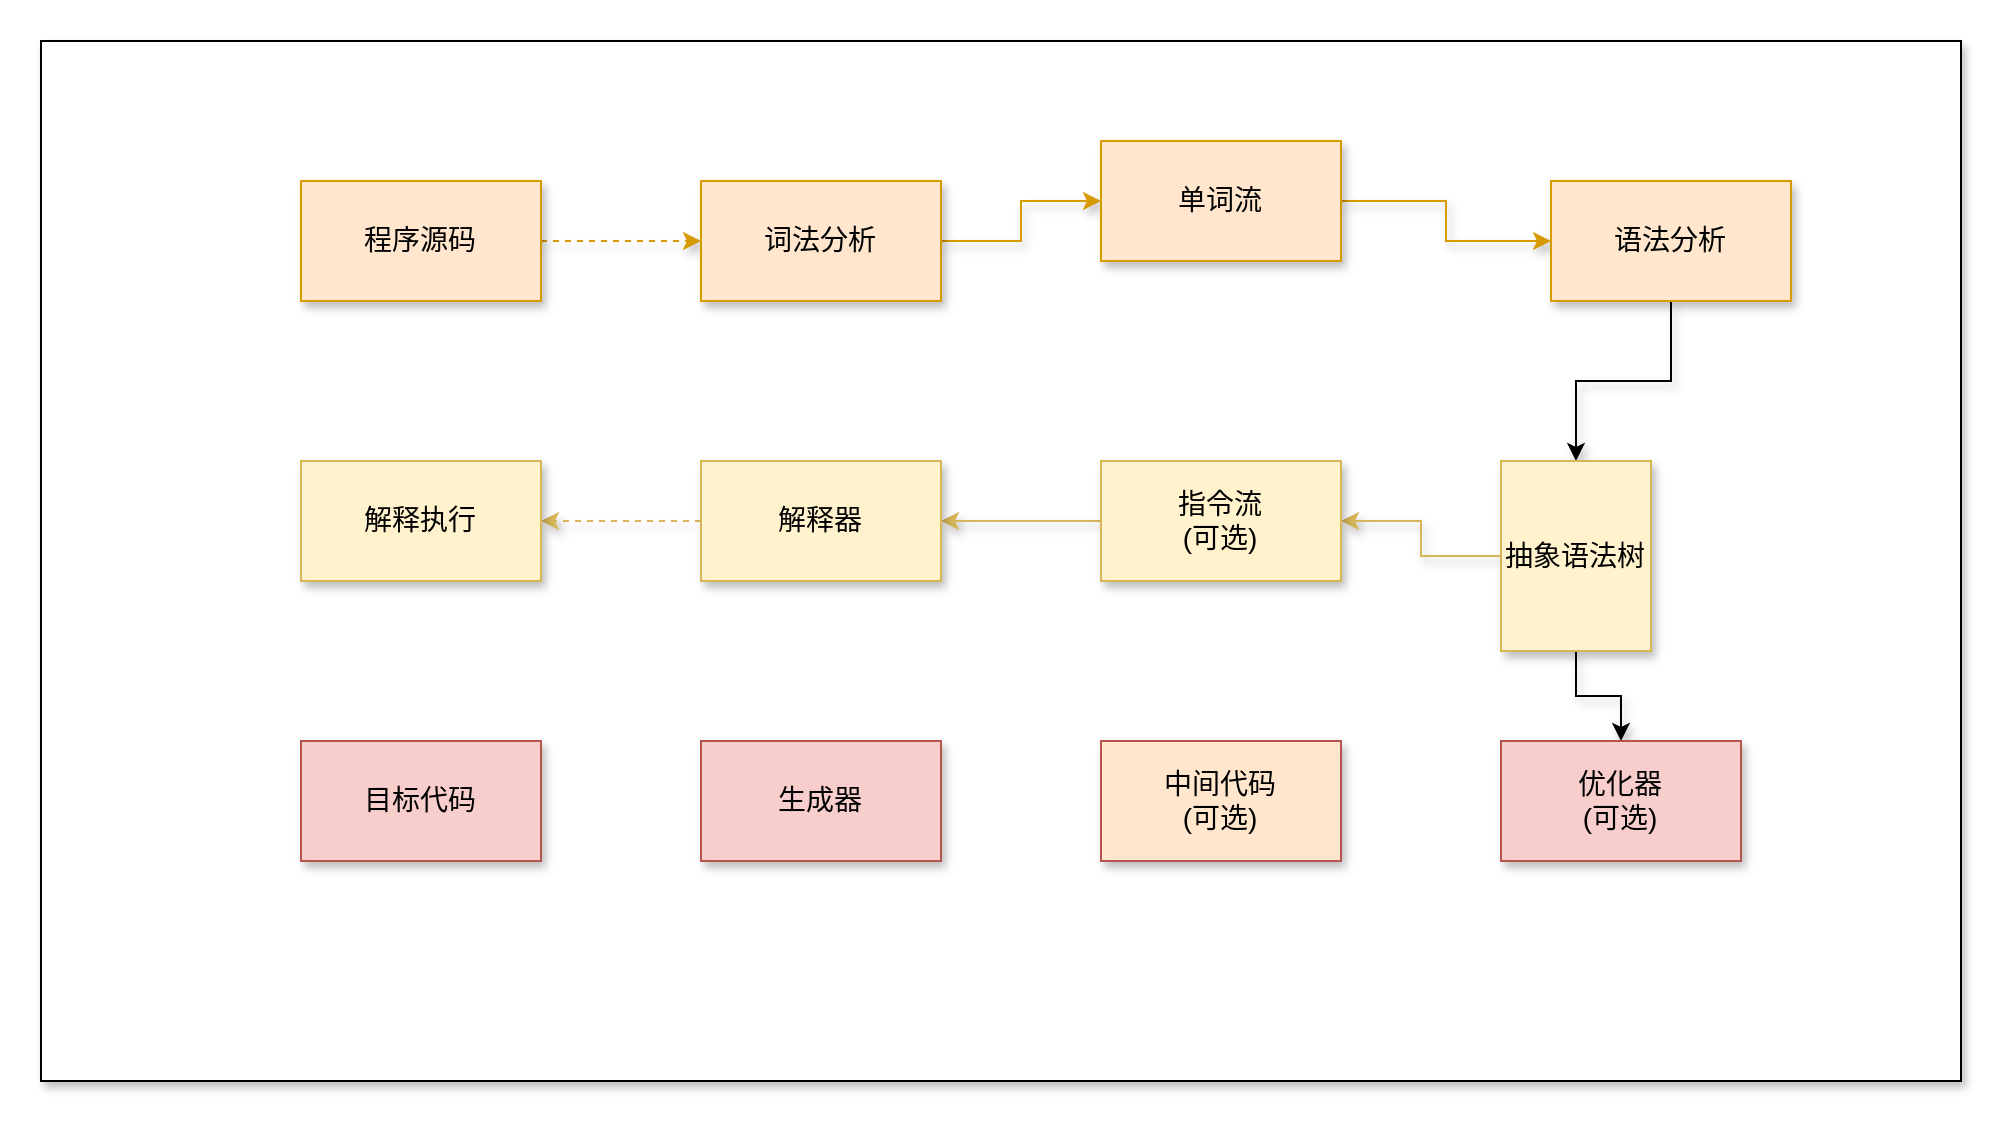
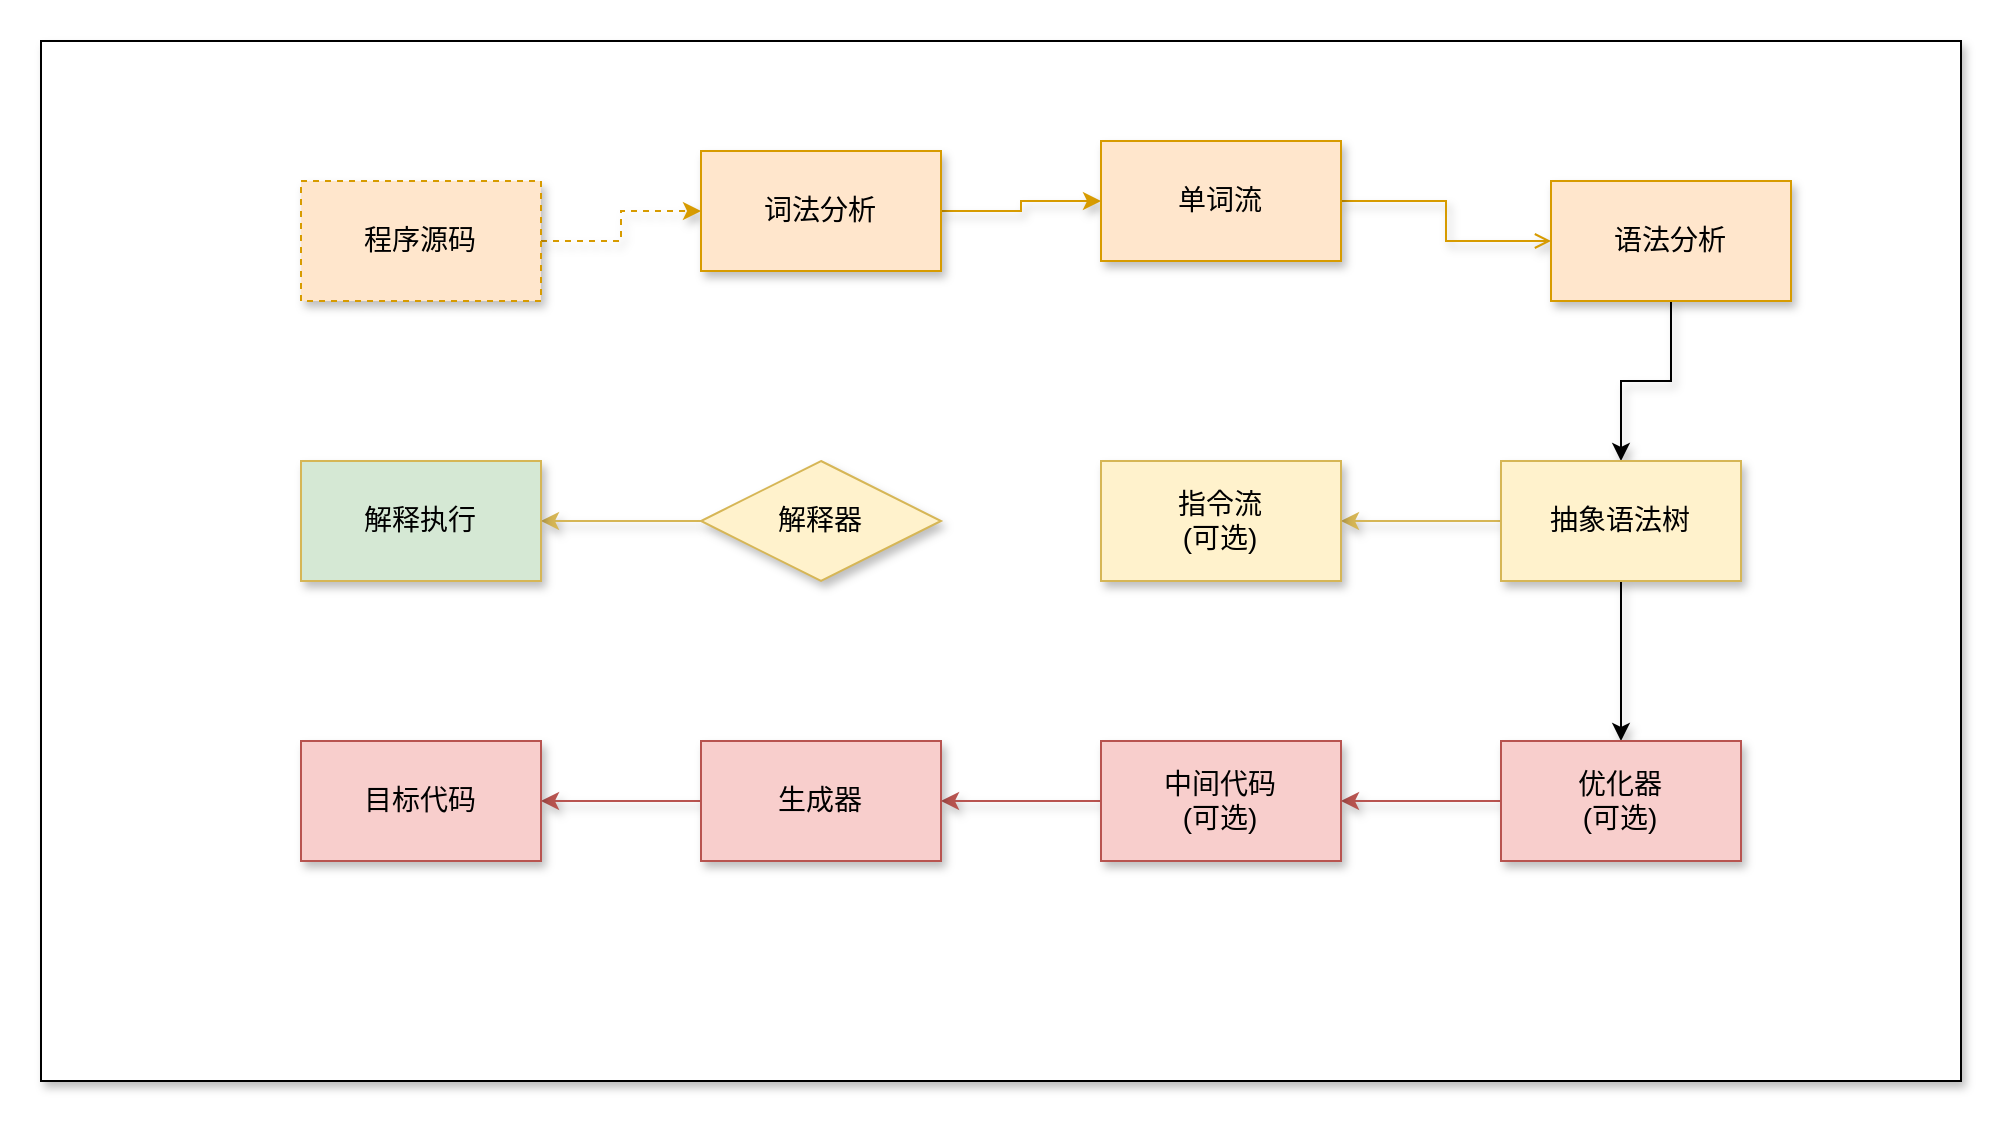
node "程序源码": style solid -> dashed
node "词法分析": moved (821, 241) -> (821, 211)
edge "单词流" -> "语法分析": arrowhead classic -> open
node "解释执行": fillcolor #fff2cc -> #d5e8d4
edge "解释器" -> "解释执行": style dashed -> solid
node "解释器": shape rectangle -> diamond
edge "指令流(可选)" -> "解释器": removed
node "抽象语法树": size 150x190 -> 240x120
edge "生成器" -> "目标代码": added
edge "中间代码(可选)" -> "生成器": added
node "中间代码(可选)": fillcolor #ffe6cc -> #f8cecc
edge "优化器(可选)" -> "中间代码(可选)": added
